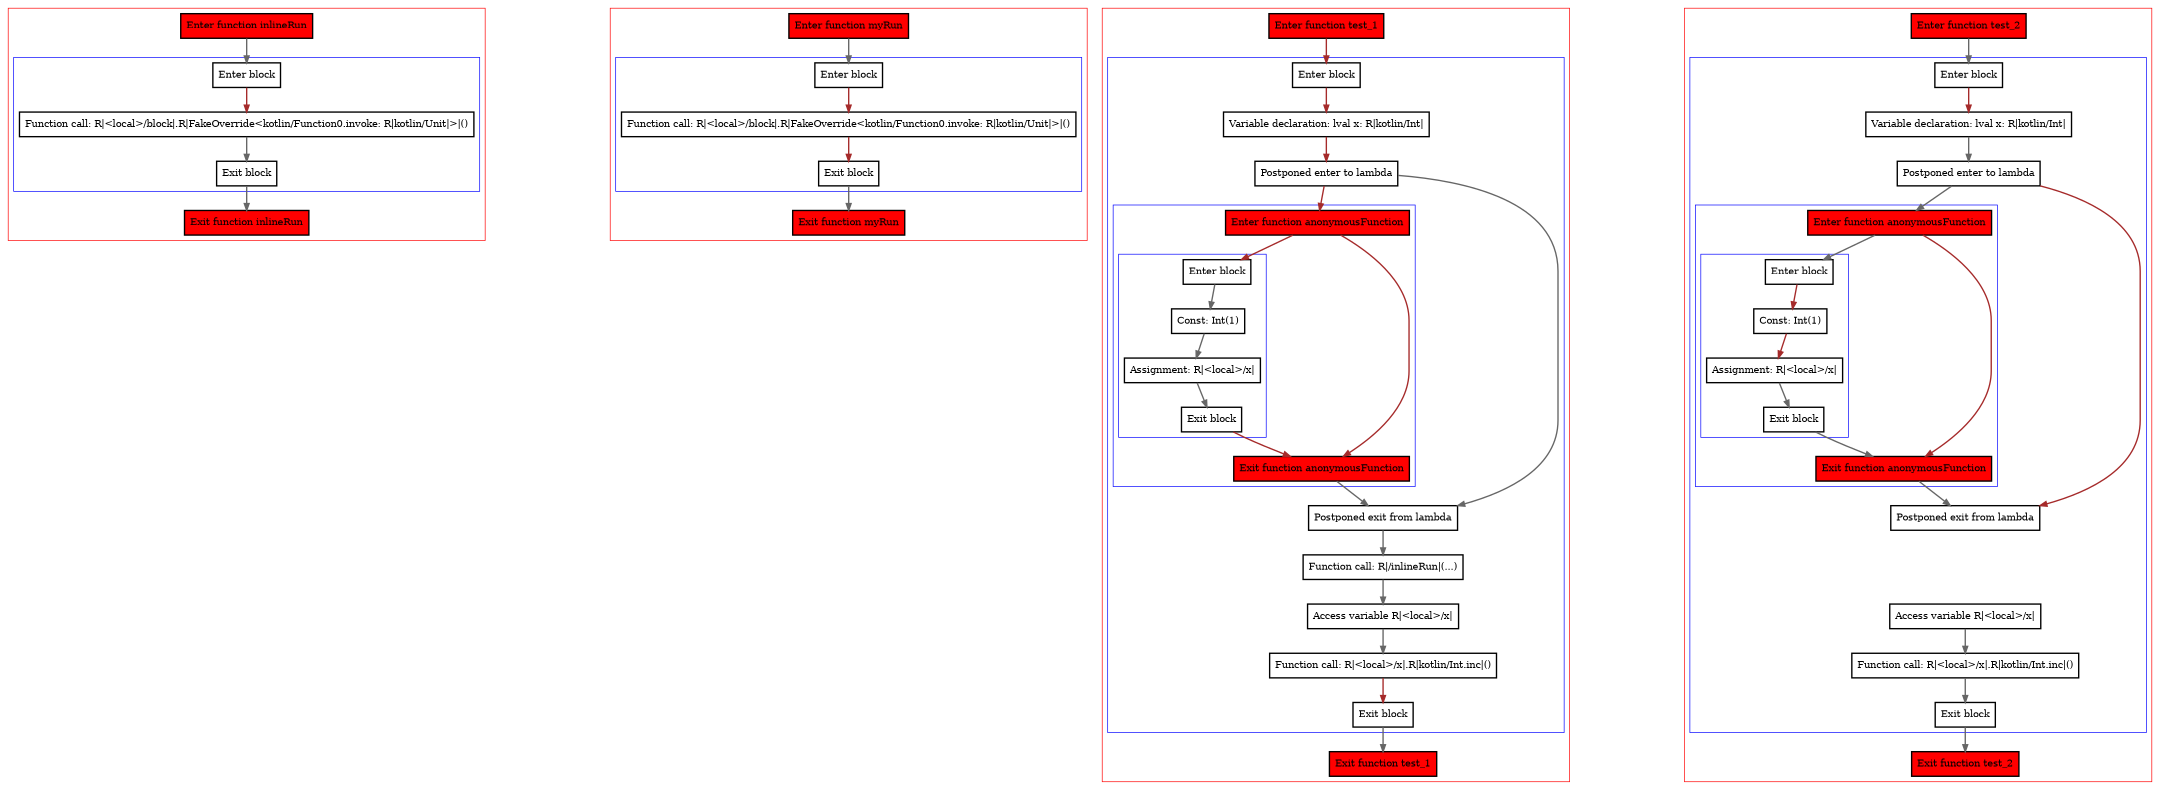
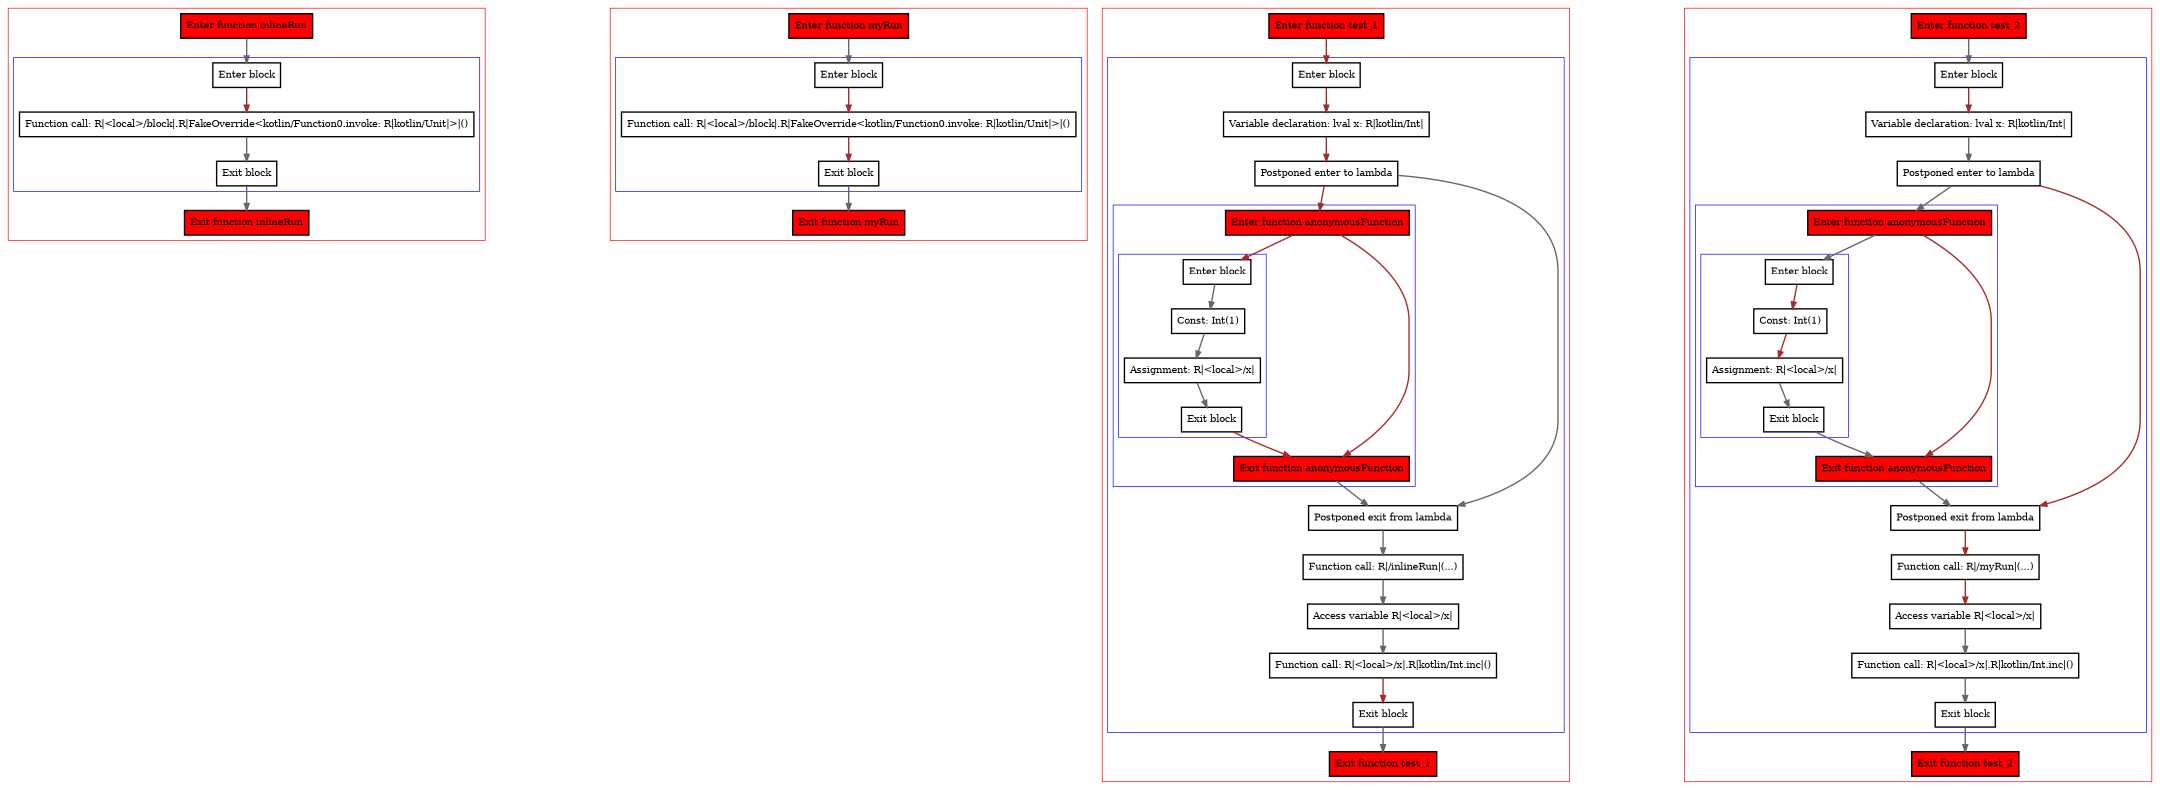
node "Function call: R|/myRun|(...)": added
